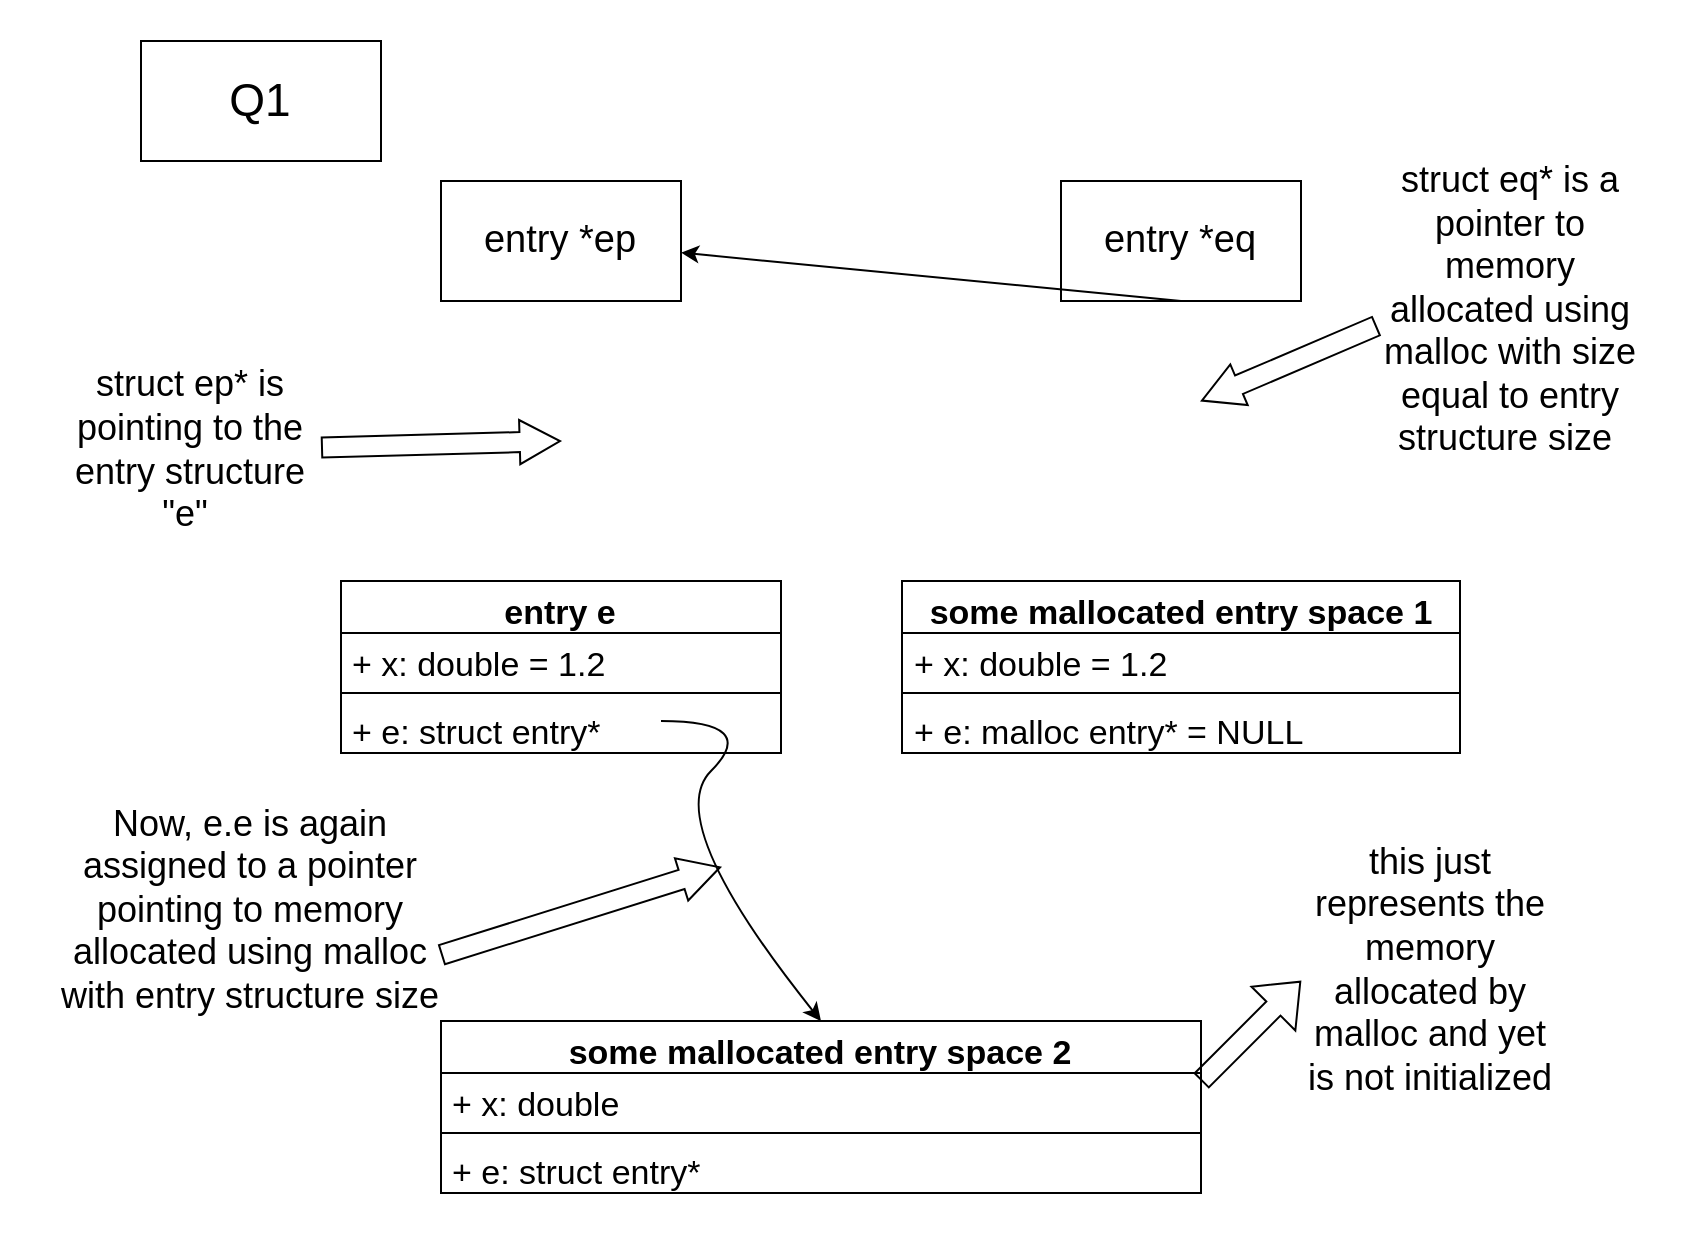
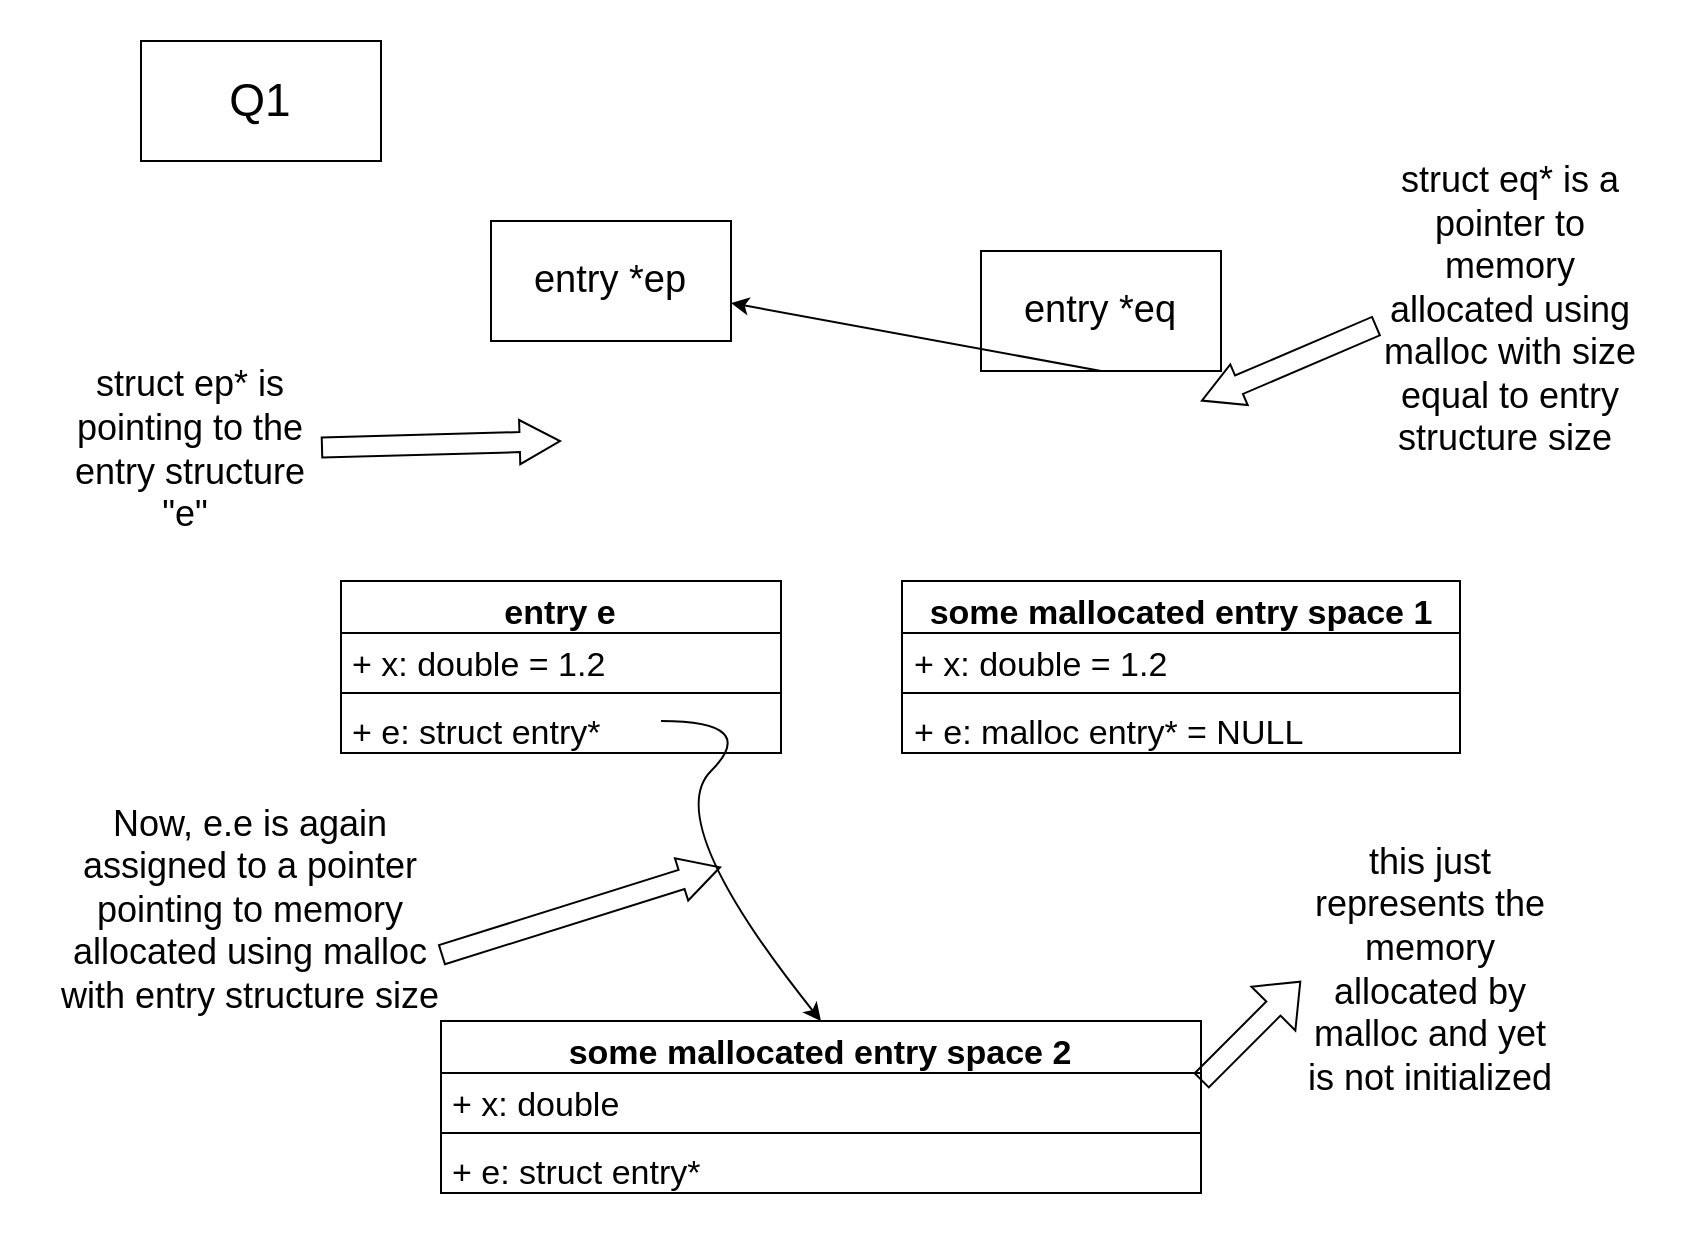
node "entry *ep": moved (561, 241) -> (611, 281)
node "entry *eq": moved (1181, 241) -> (1101, 311)
